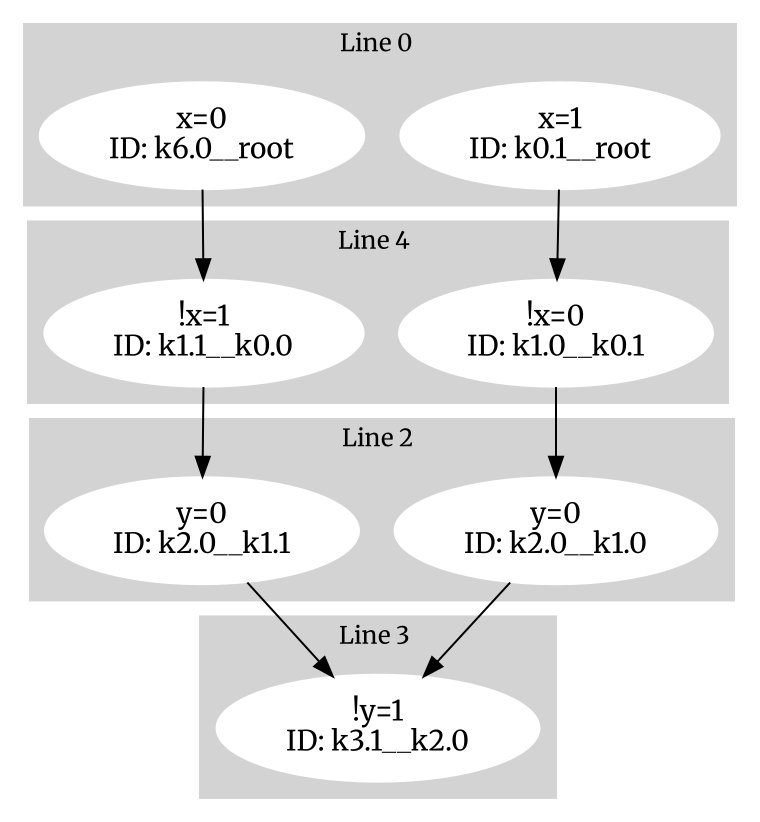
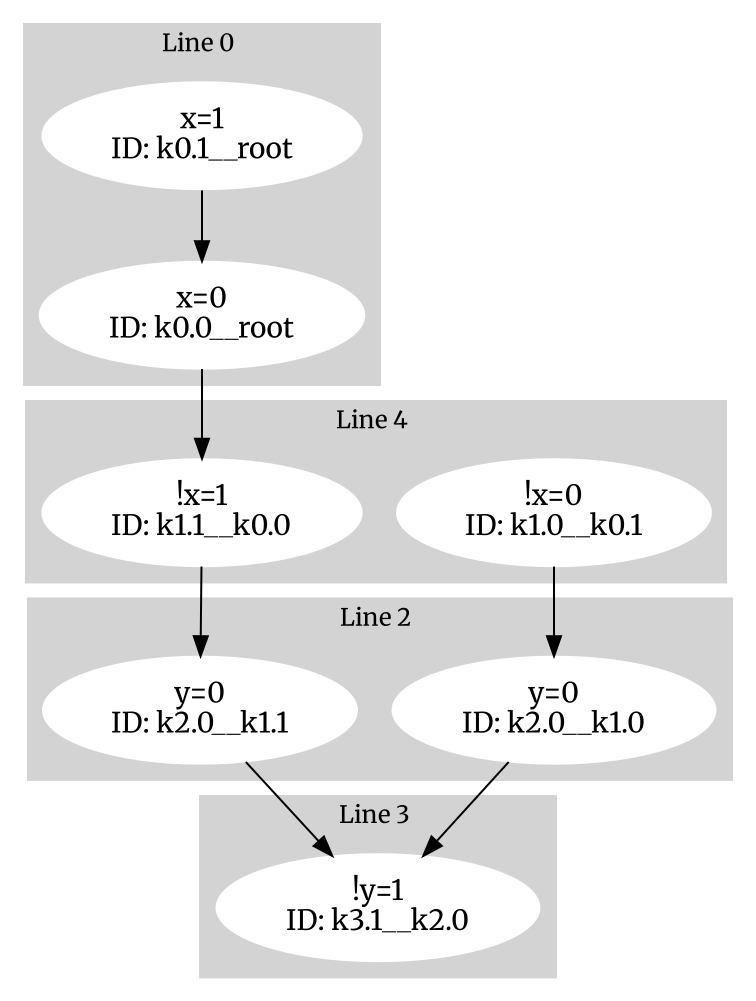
node "x=0": text "ID: k6.0__root" -> "ID: k0.0__root"
edge "x=1" -> "!x=0": now "x=1" -> "x=0"
